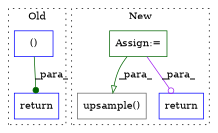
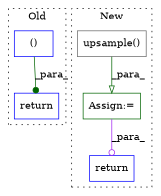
edge "Assign:=" -> "upsample()": reversed
